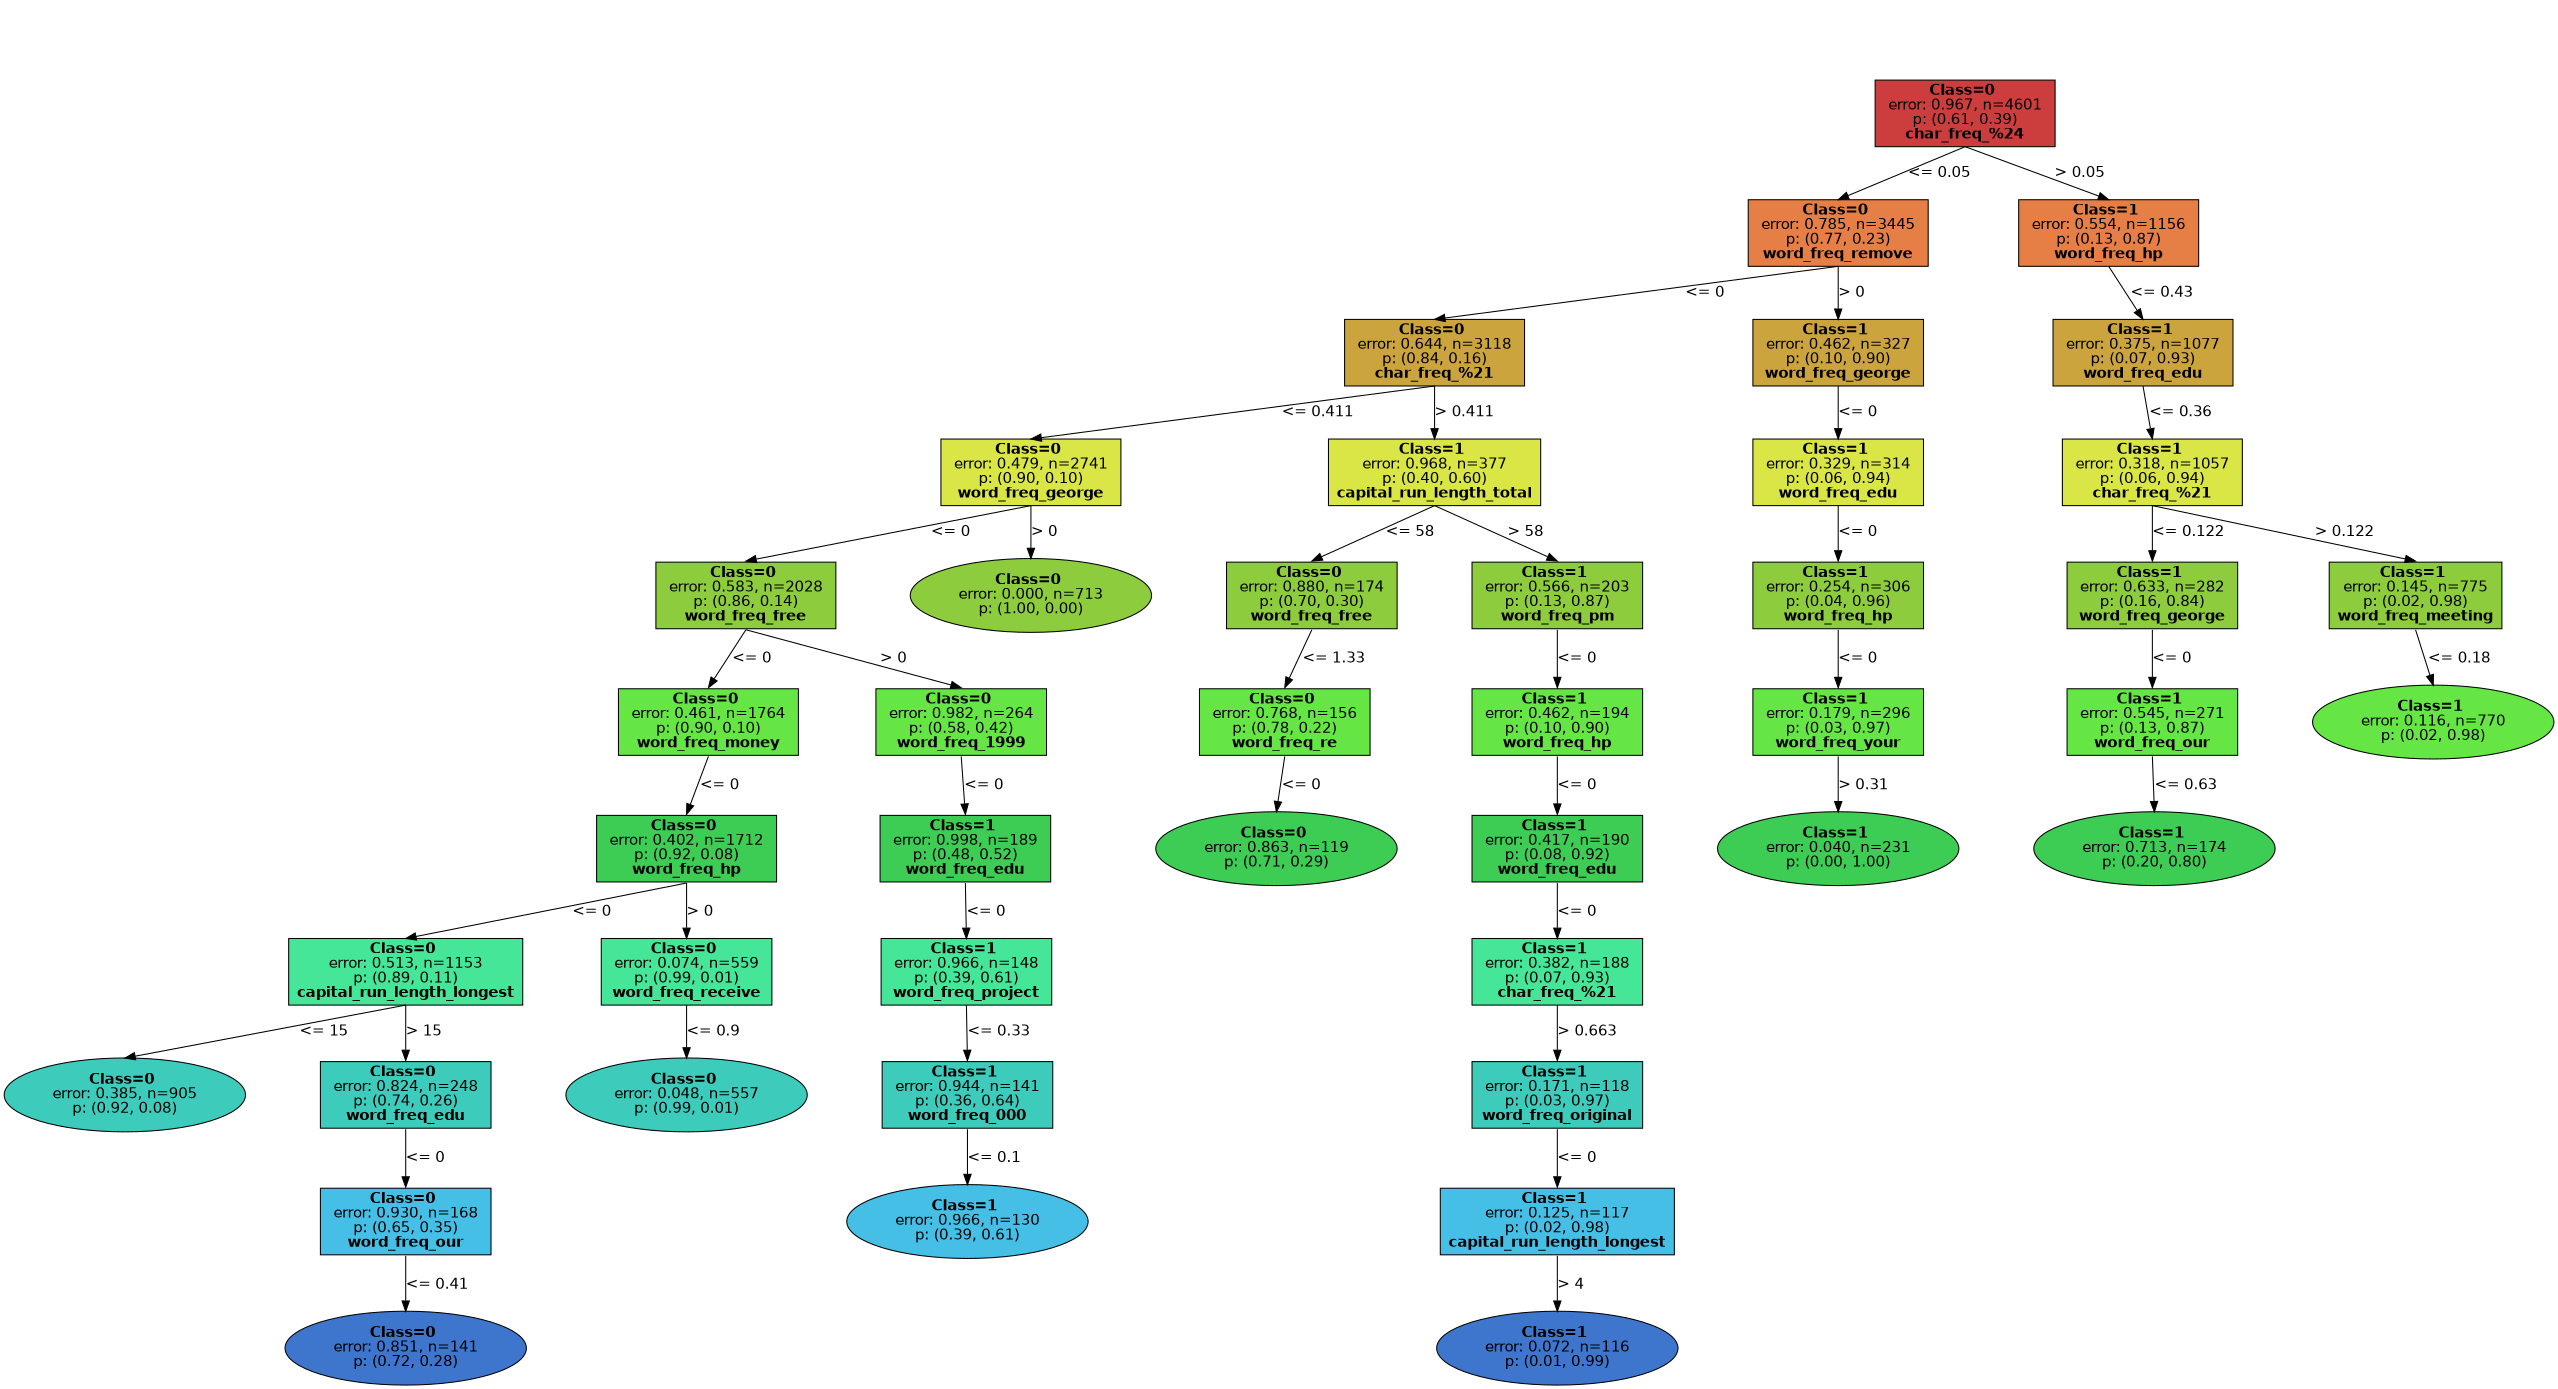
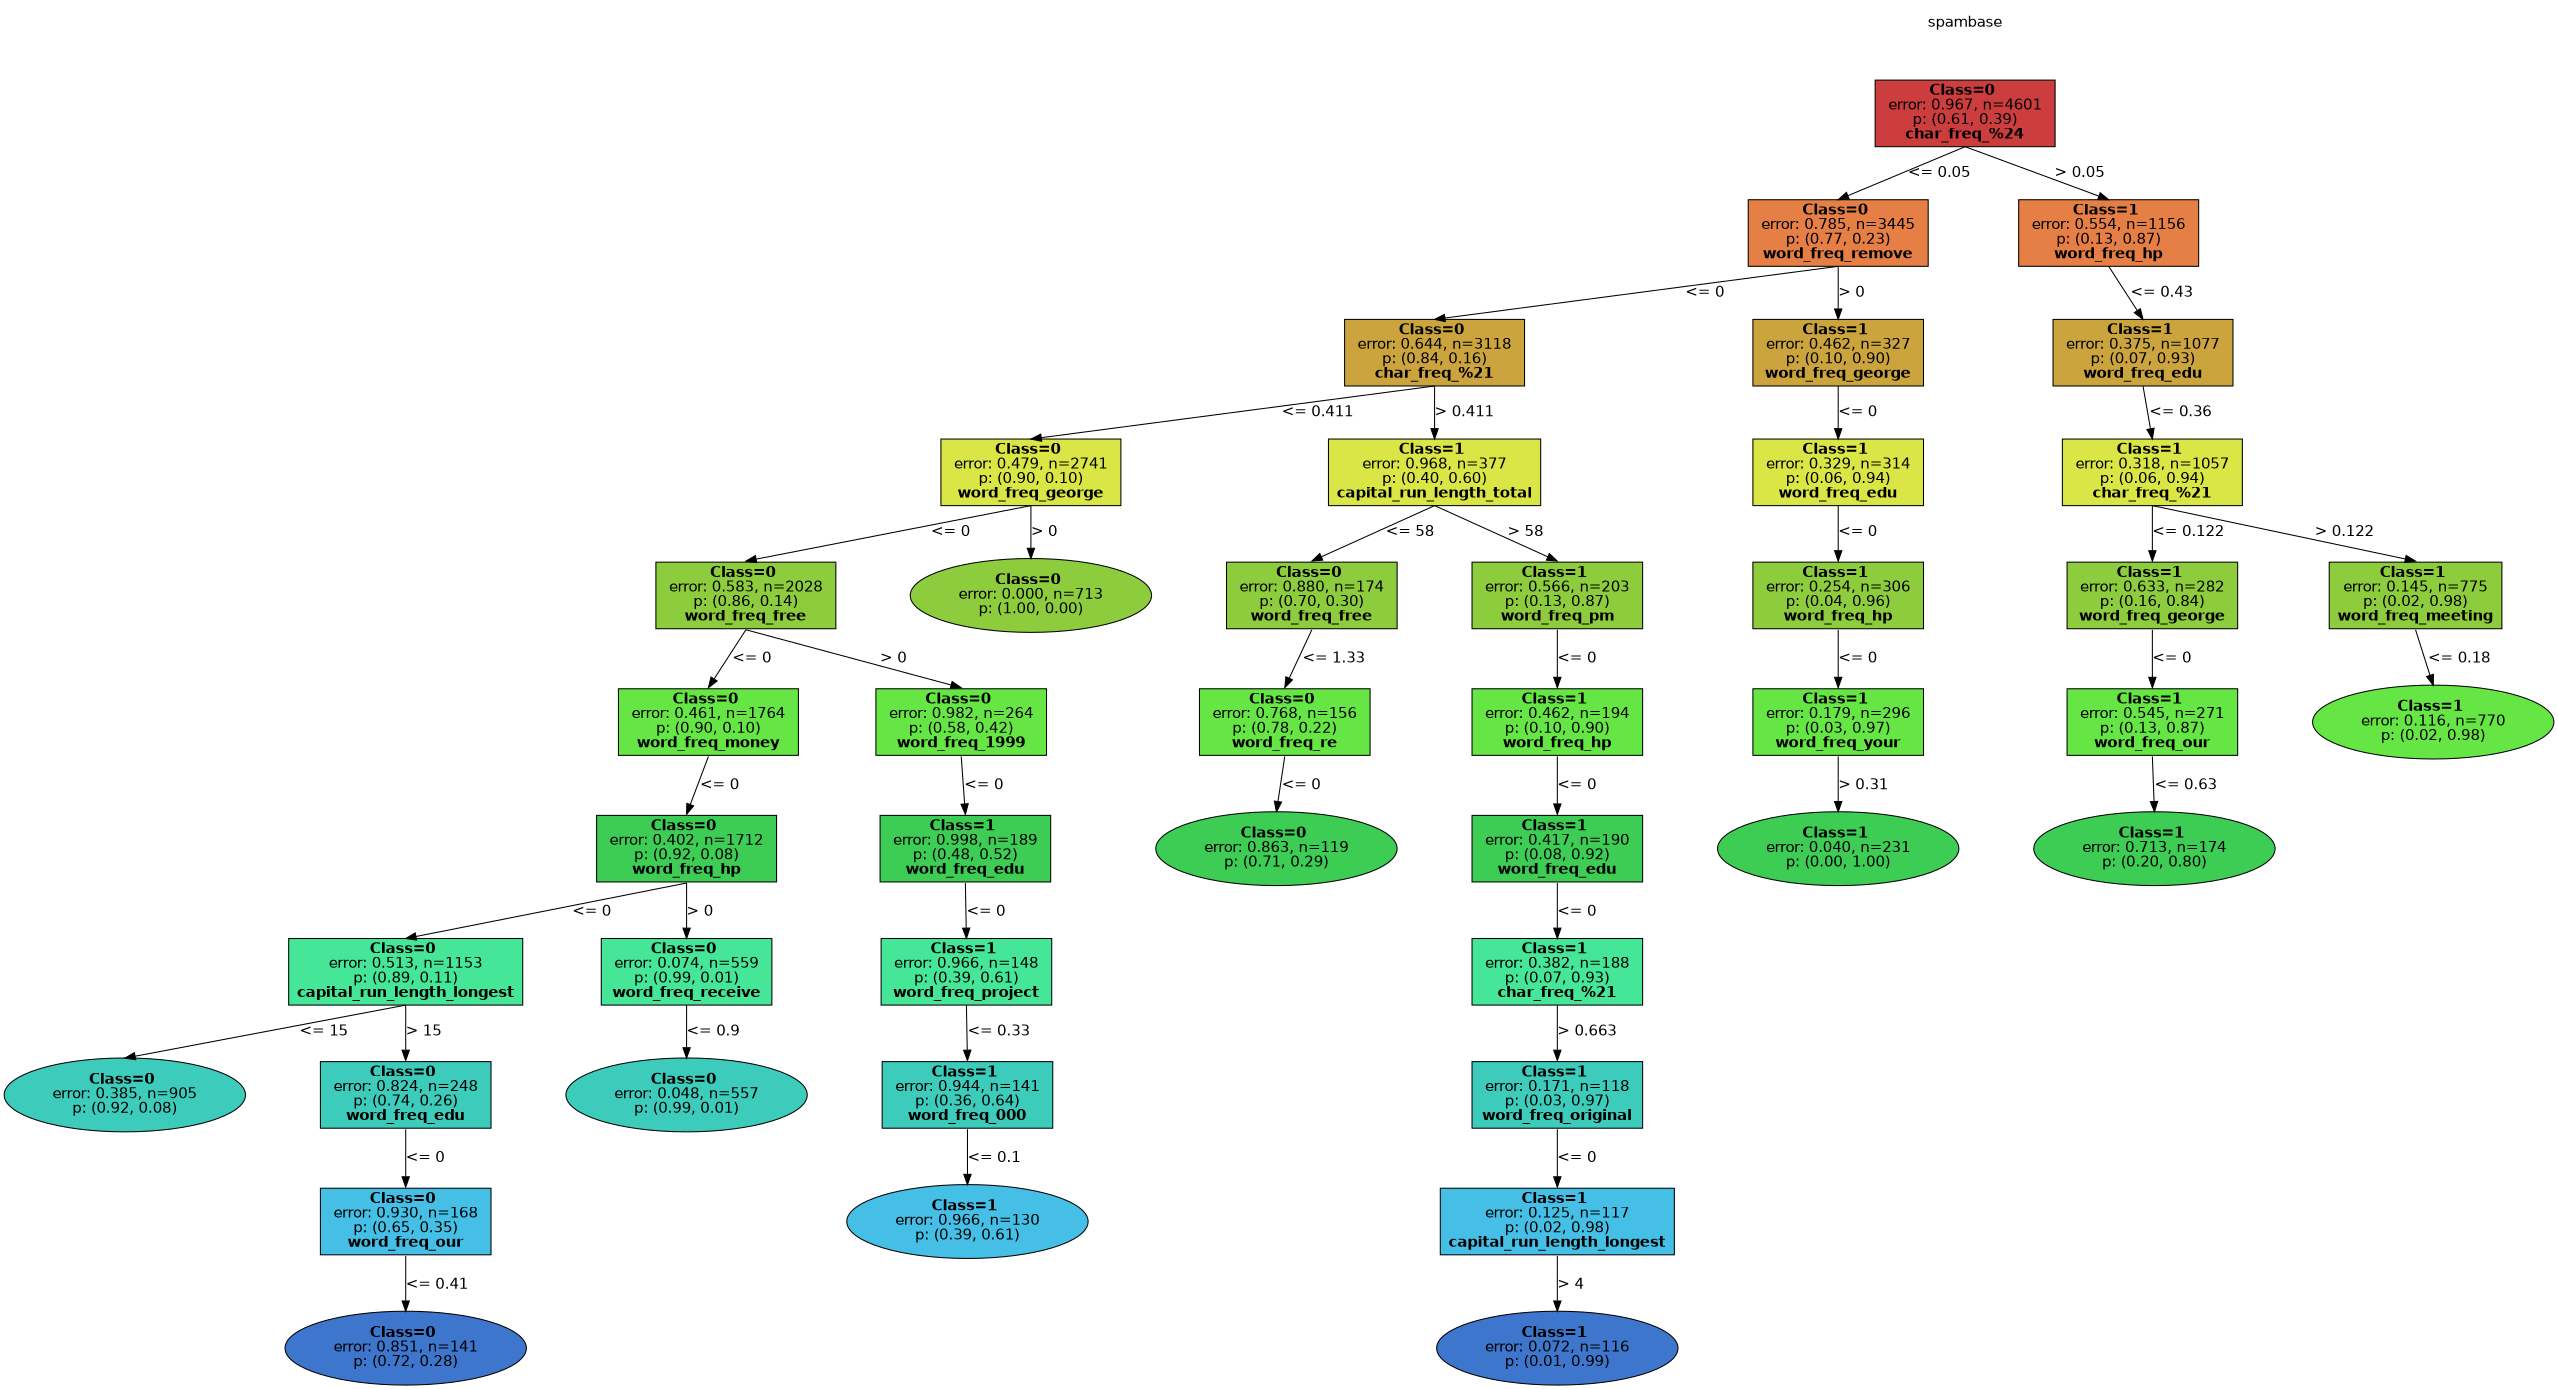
node "spambase": added
